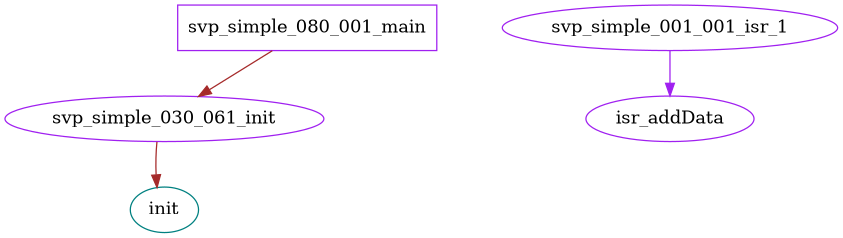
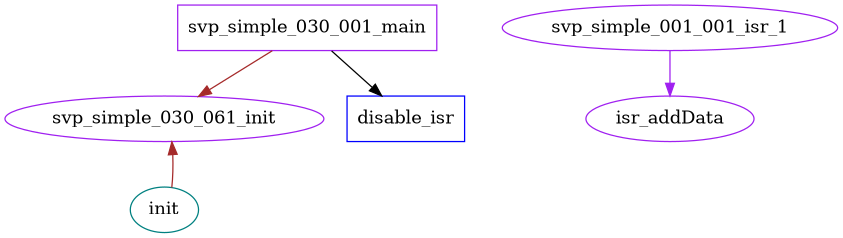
node "svp_simple_080_001_main": label "svp_simple_080_001_main" -> "svp_simple_030_001_main"
node "disable_isr": added
edge "svp_simple_030_061_init" -> "init": reversed
